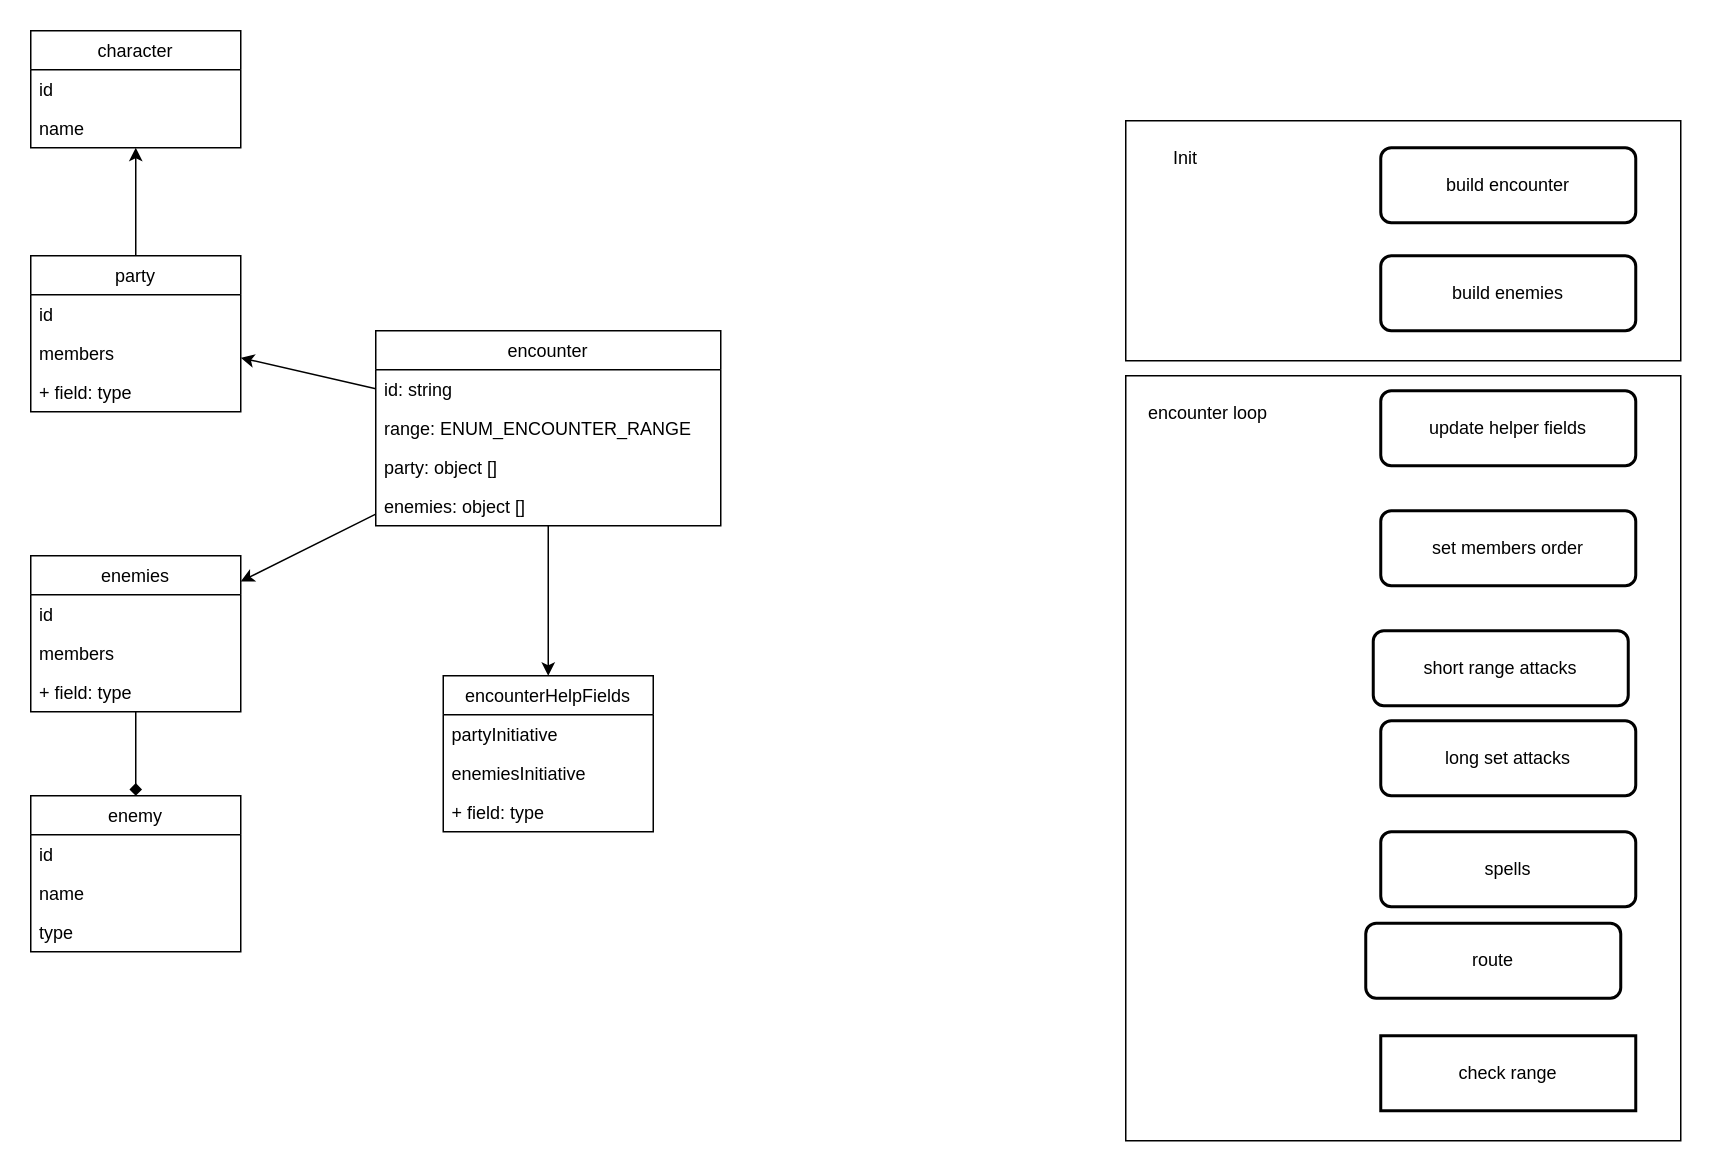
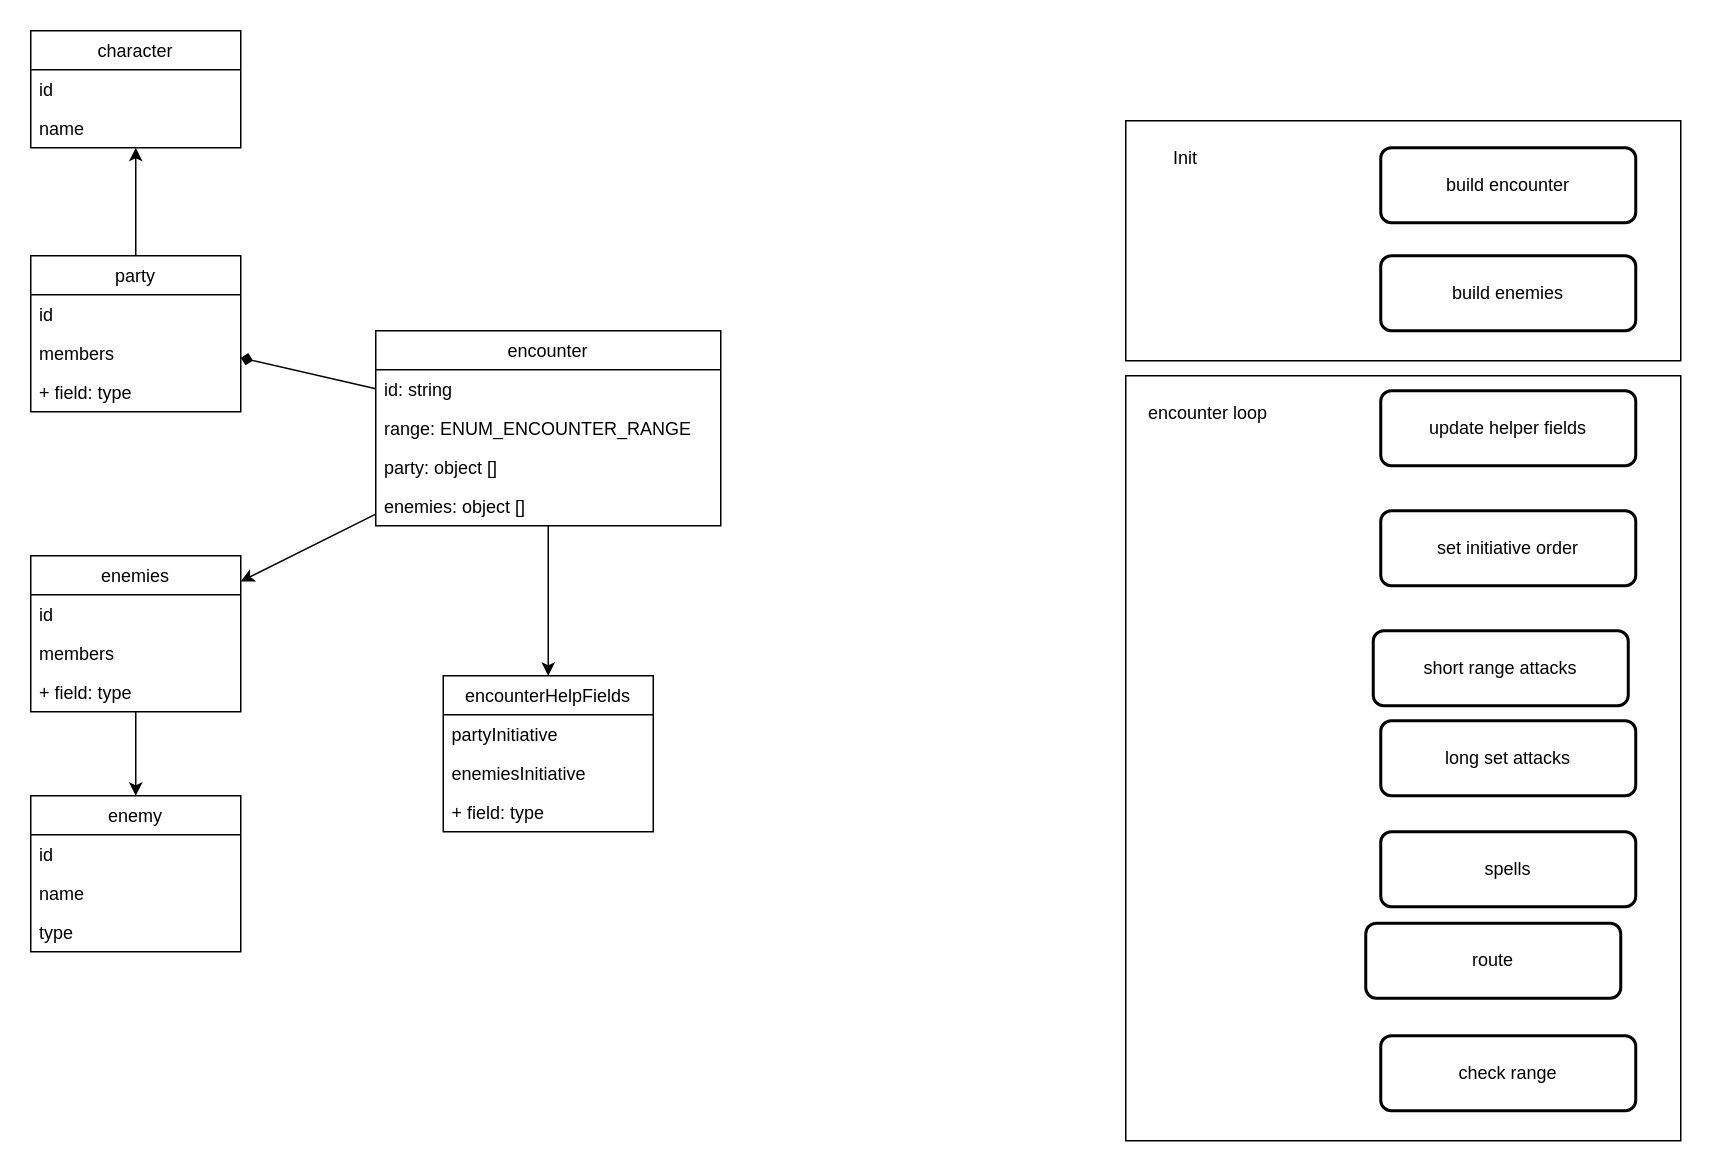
edge "encounter" -> "party": arrowhead classic -> diamond
node "set members order": label "set members order" -> "set initiative order"
edge "enemies" -> "enemy": arrowhead diamond -> classic
node "check range": shape rectangle -> rounded rectangle
